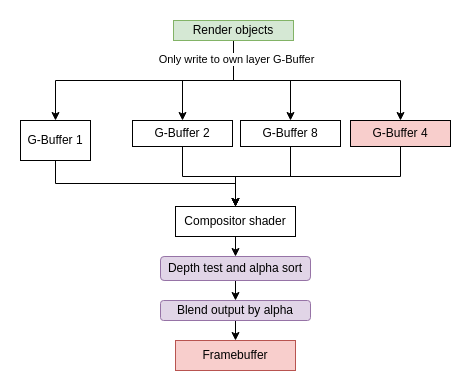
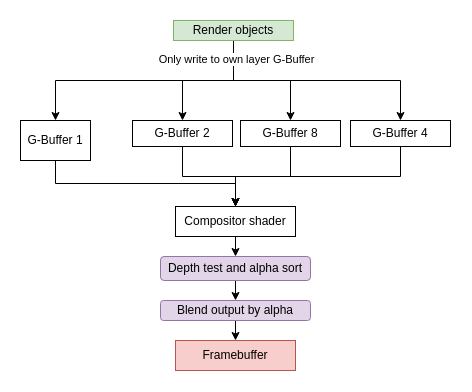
node "G-Buffer 4": fillcolor #f8cecc -> #ffffff
